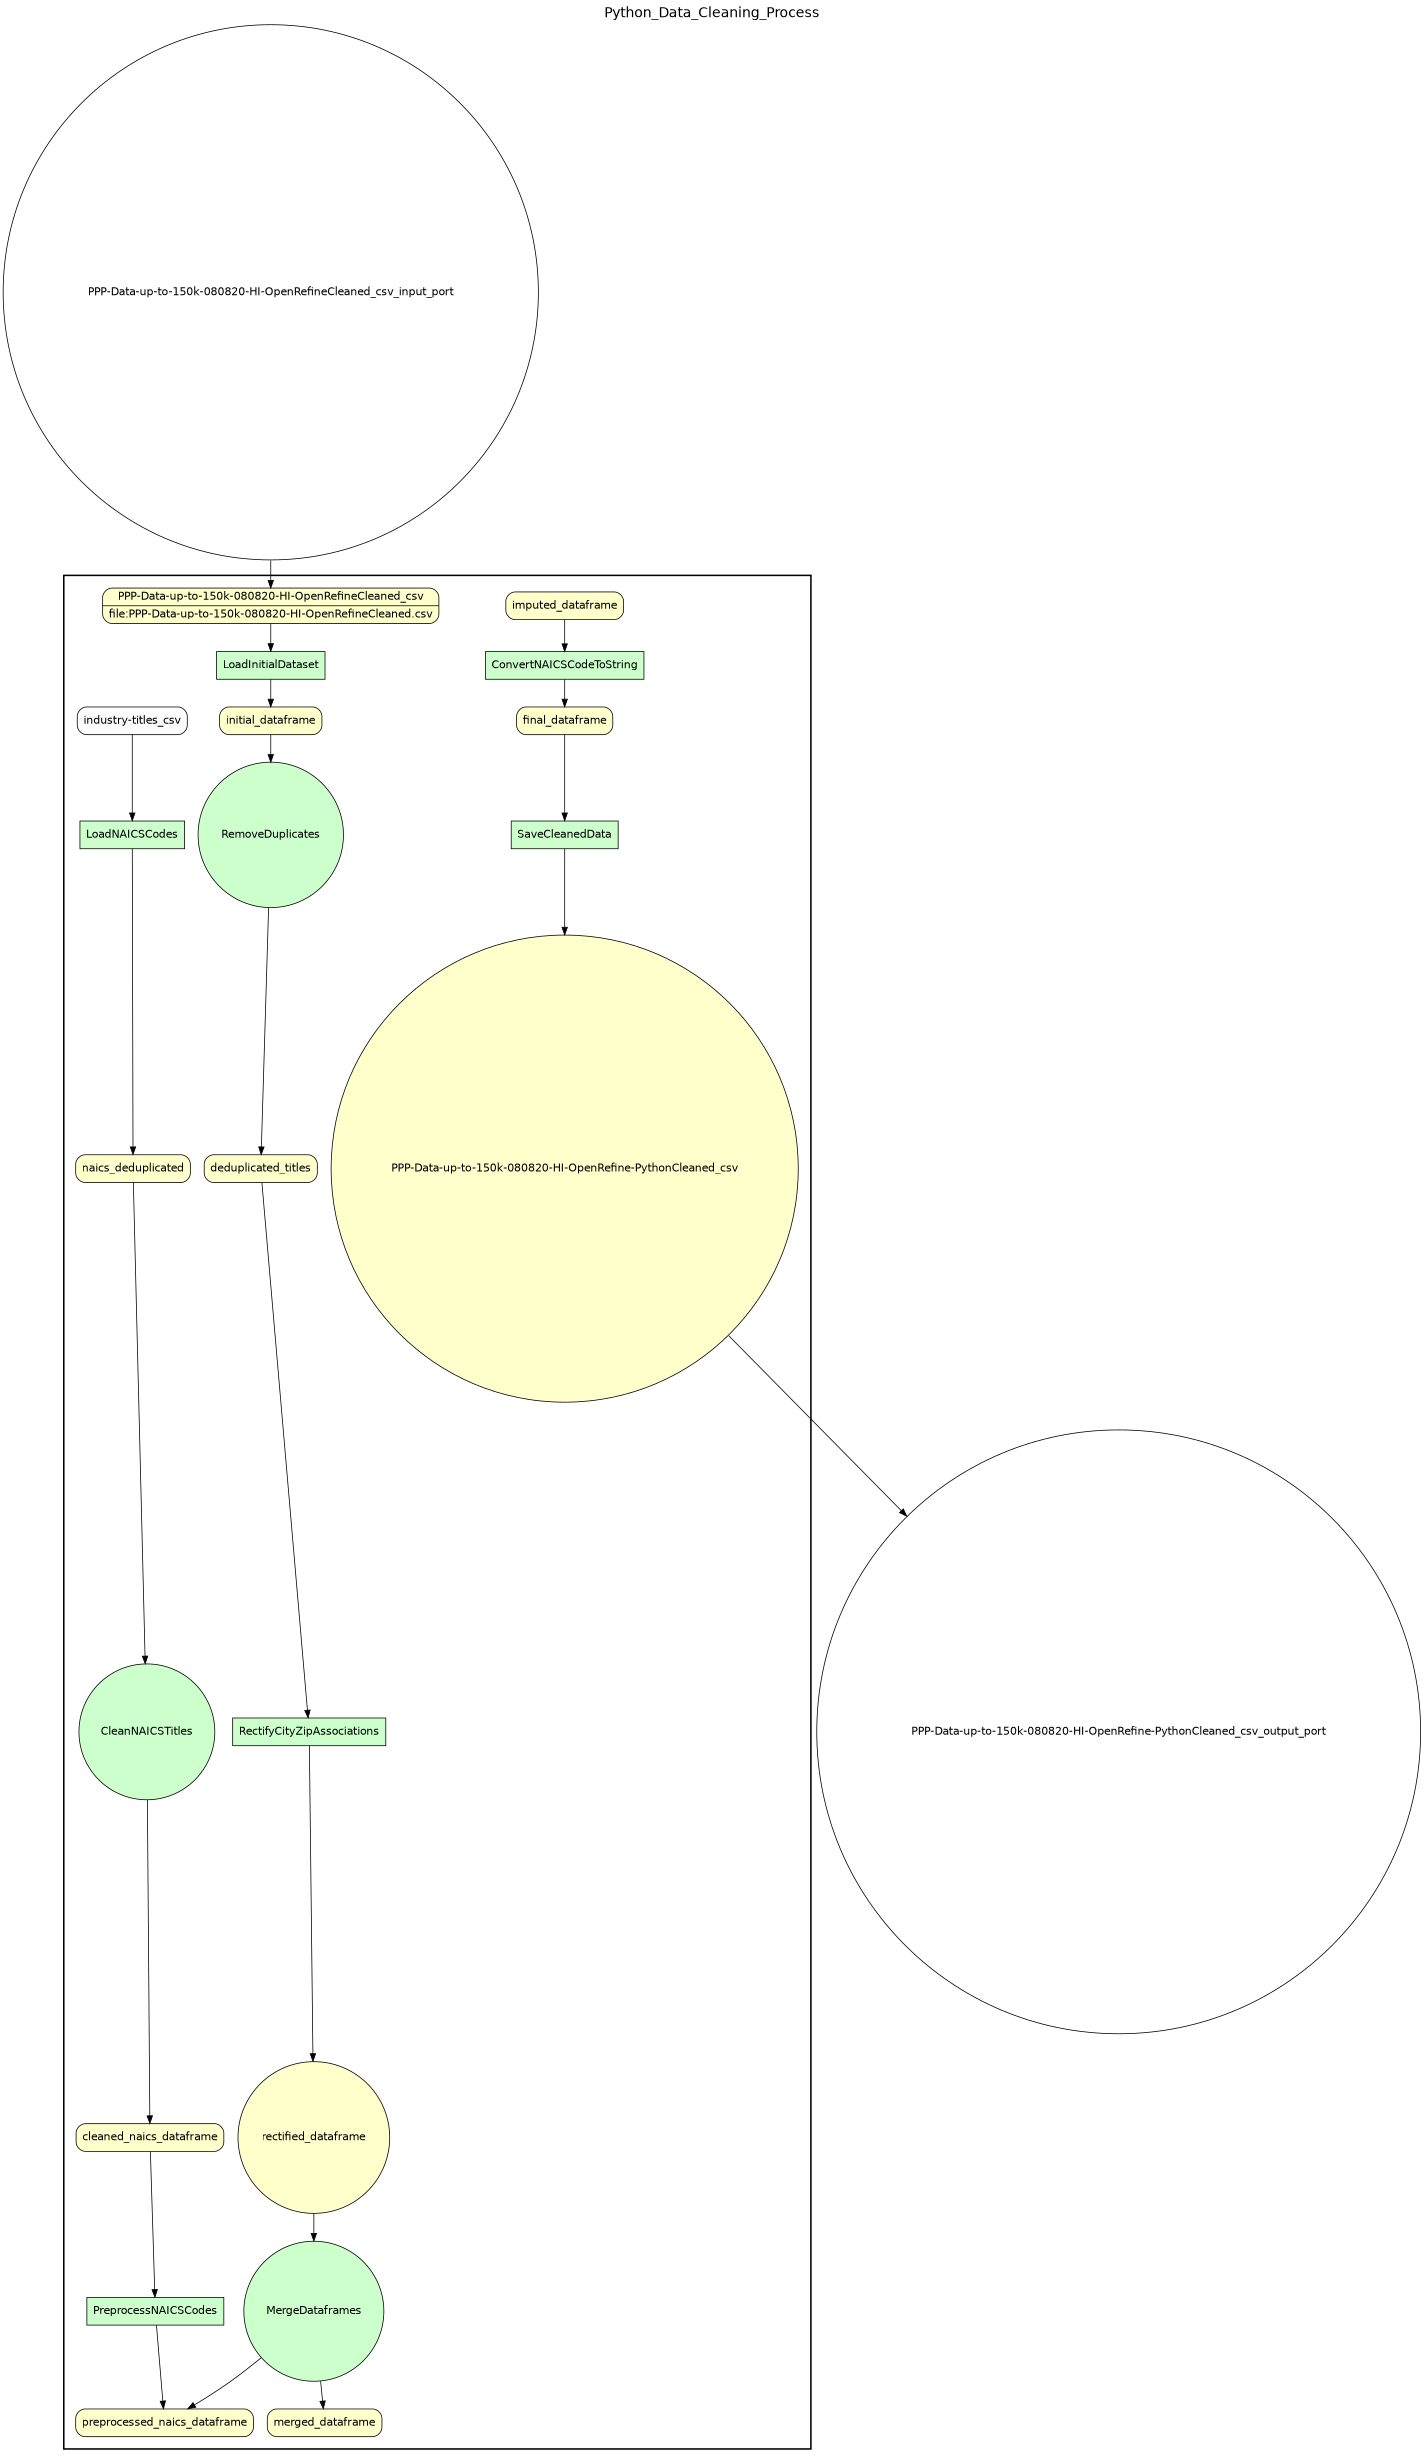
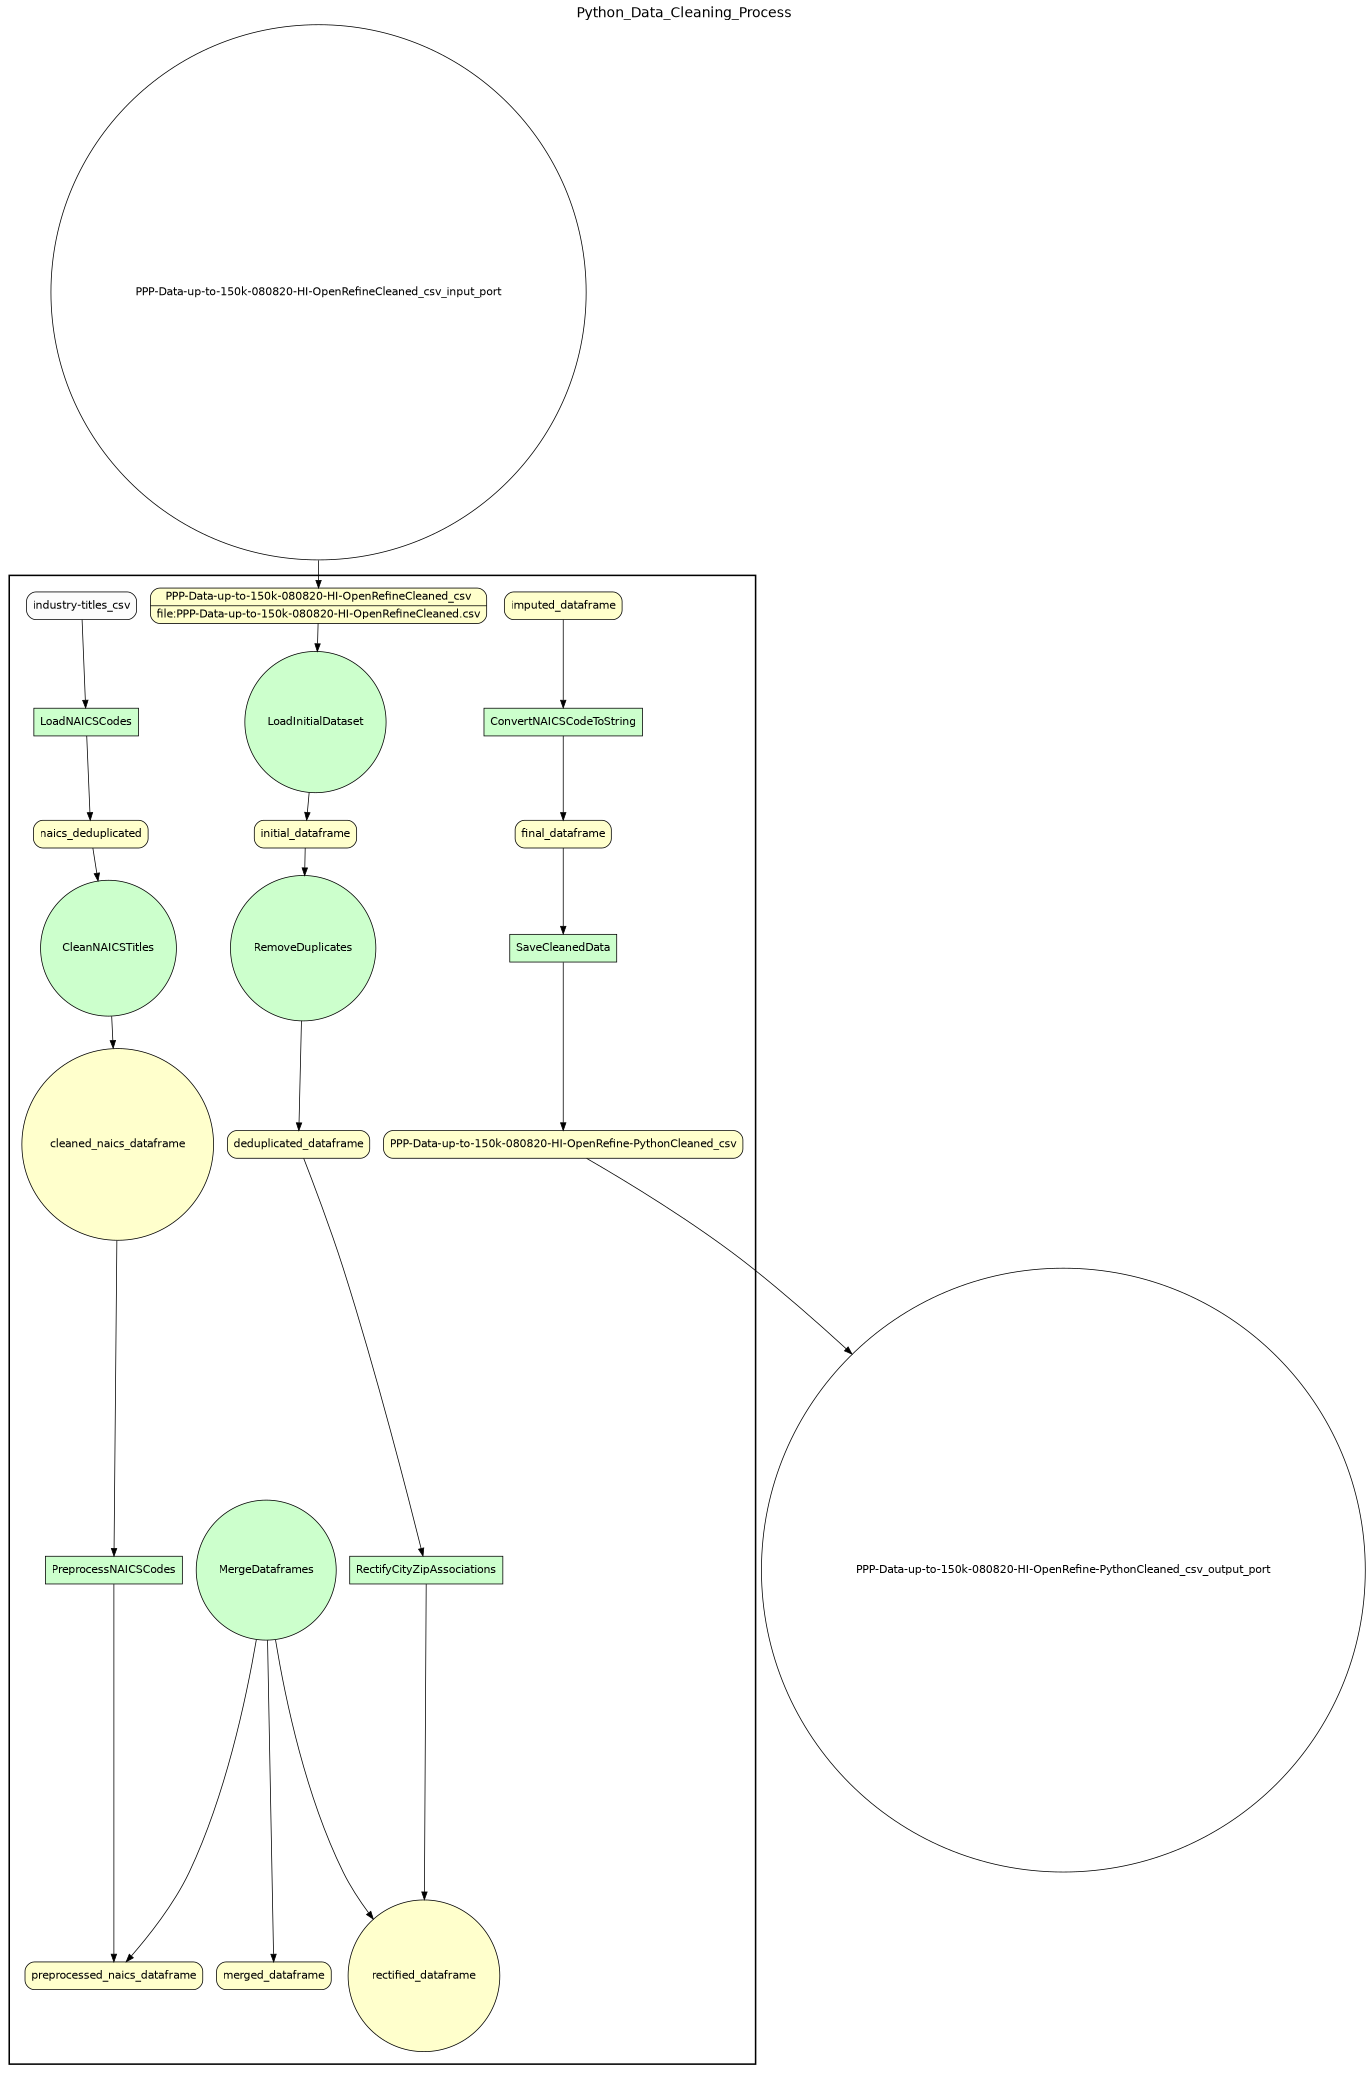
node "LoadInitialDataset": shape box -> circle
node "deduplicated_titles": label "deduplicated_titles" -> "deduplicated_dataframe"
node "PPP-Data-up-to-150k-080820-HI-OpenRefine-PythonCleaned_csv": shape circle -> box
node "cleaned_naics_dataframe": shape box -> circle
edge "rectified_dataframe" -> "MergeDataframes": reversed
